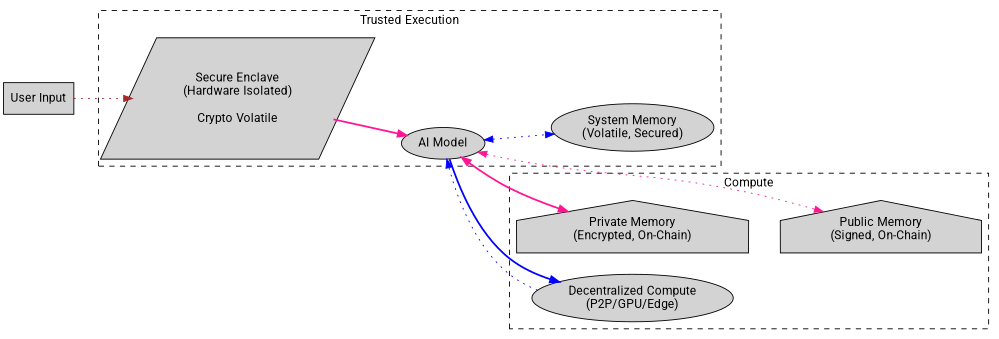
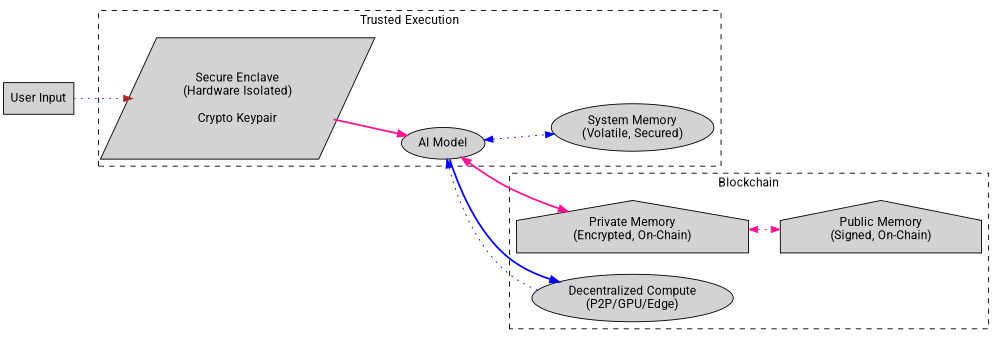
node "Secure Enclave (Hardware Isolated) Crypto Volatile": label "Secure Enclave (Hardware Isolated) Crypto Volatile" -> "Secure Enclave (Hardware Isolated) Crypto Keypair"
edge "AI Model" -- "Public Memory (Signed, On-Chain)": now "Private Memory (Encrypted, On-Chain)" -- "Public Memory (Signed, On-Chain)"
cluster "Compute": label "Compute" -> "Blockchain"
